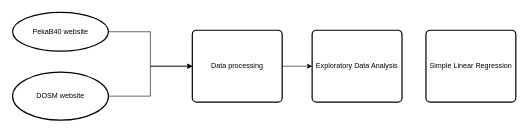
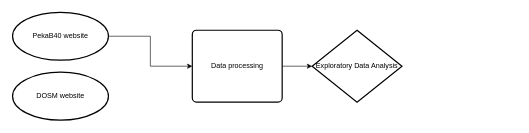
node "PekaB40 website": size 96x39 -> 96x48
node "Exploratory Data Analysis": shape rounded rectangle -> diamond
node "Simple Linear Regression": removed
edge "DOSM website" -> "Data processing": removed
